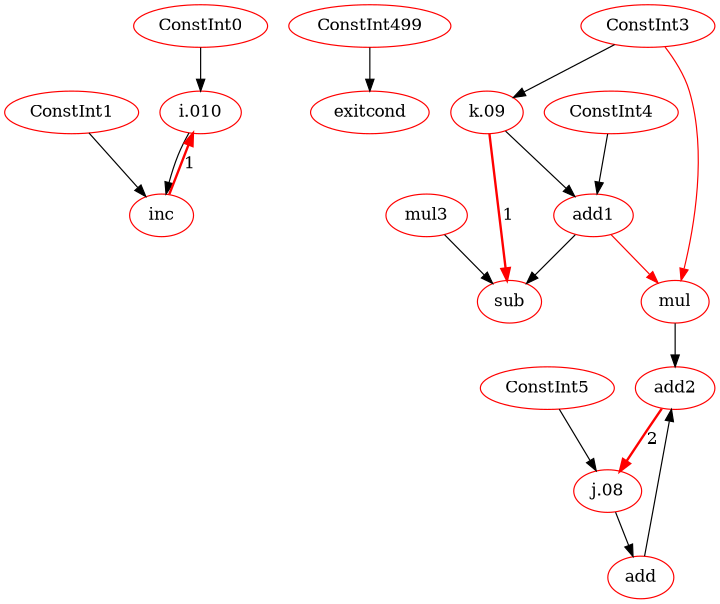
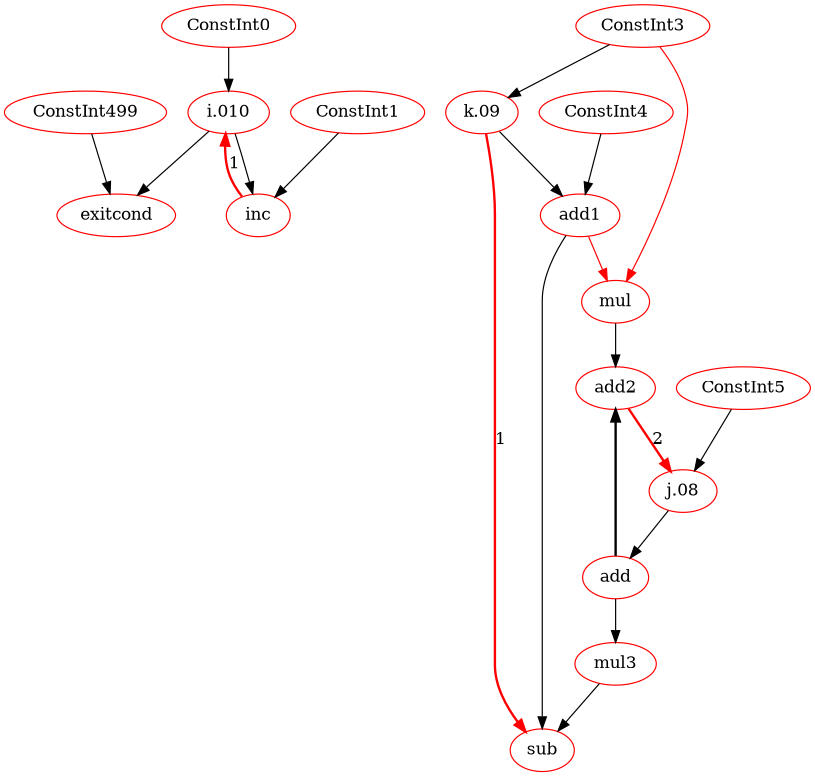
edge "i.010" -> "exitcond": added
edge "add" -> "add2": style solid -> bold
edge "add" -> "mul3": added
